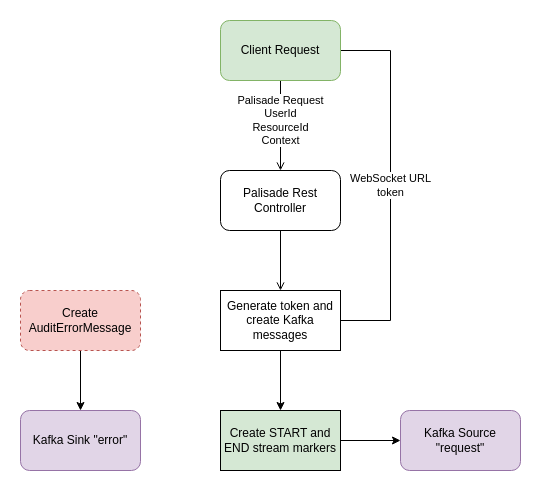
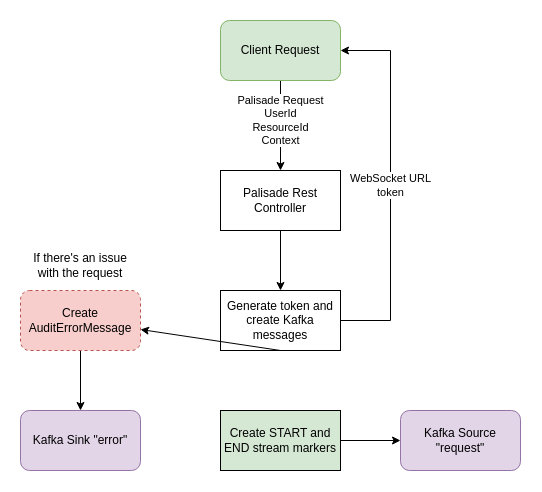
edge "Client Request" -- "Generate token and create Kafka messages": arrowhead none -> classic
edge "Client Request" -> "Palisade Rest Controller": arrowhead open -> classic
node "Palisade Rest Controller": shape rounded rectangle -> rectangle
node "If there's an issue with the request": added
edge "Palisade Rest Controller" -> "Generate token and create Kafka messages": arrowhead open -> classic
edge "Generate token and create Kafka messages" -> "Create START and END stream markers": now "Generate token and create Kafka messages" -> "Create AuditErrorMessage"
